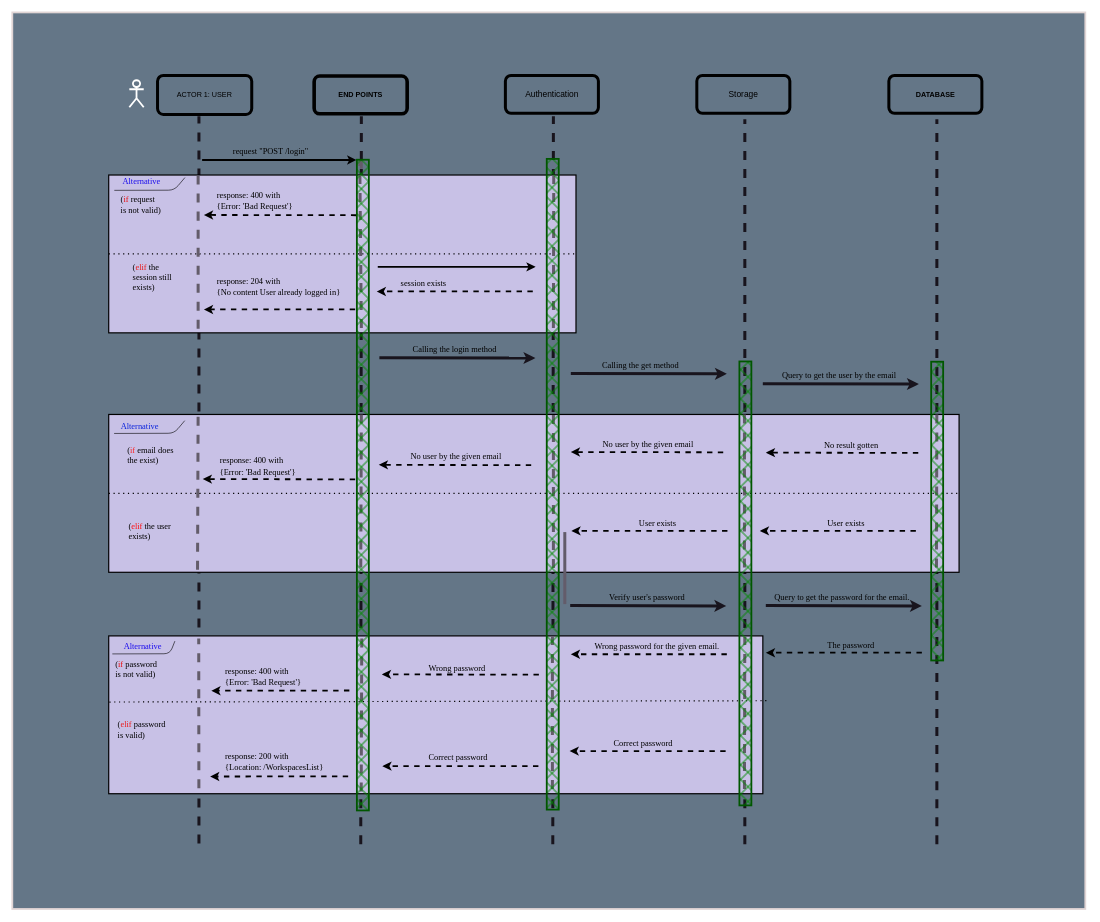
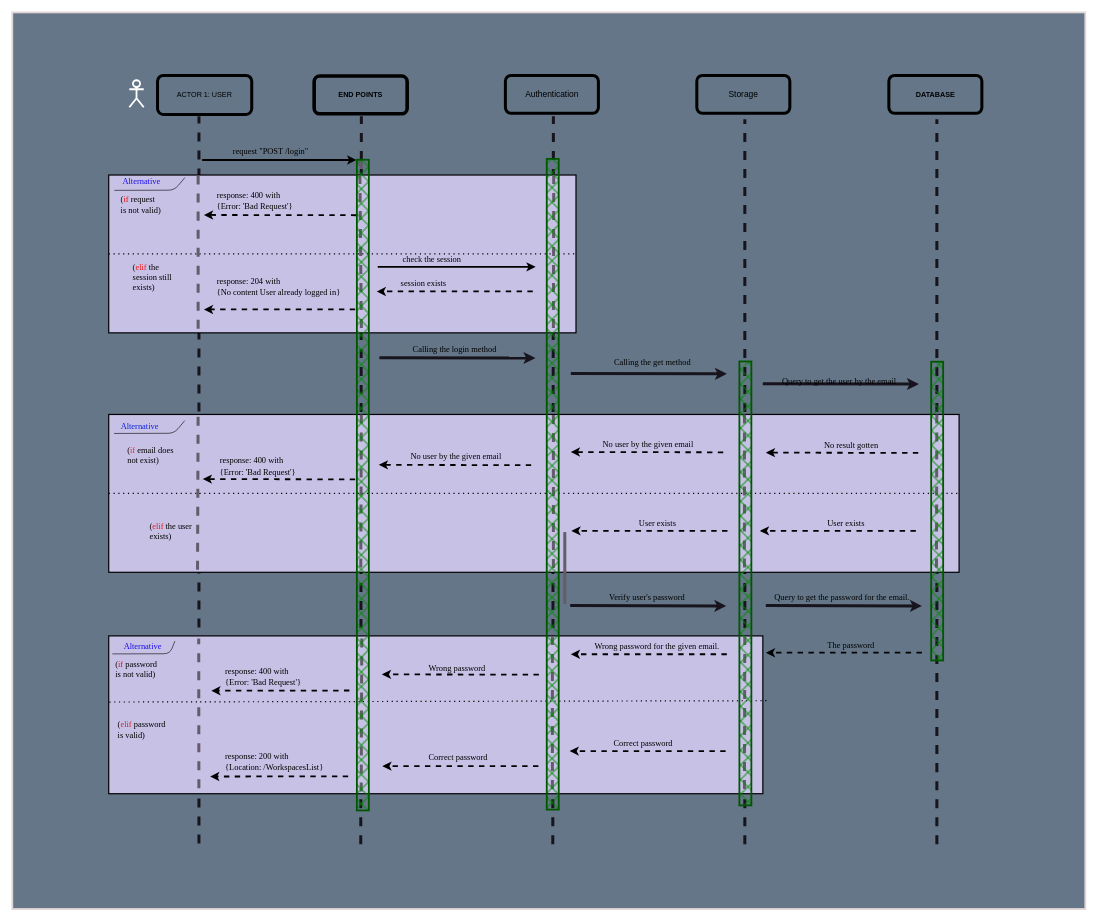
node "check the session": added
node "Calling the get method": moved (652, 369) -> (664, 366)
node "Query to get the user by the email": moved (844, 379) -> (844, 385)
node "(if email does the exist)": label "(if email does the exist)" -> "(if email does not exist)"
node "(elif the user exists)": moved (154, 531) -> (175, 531)
